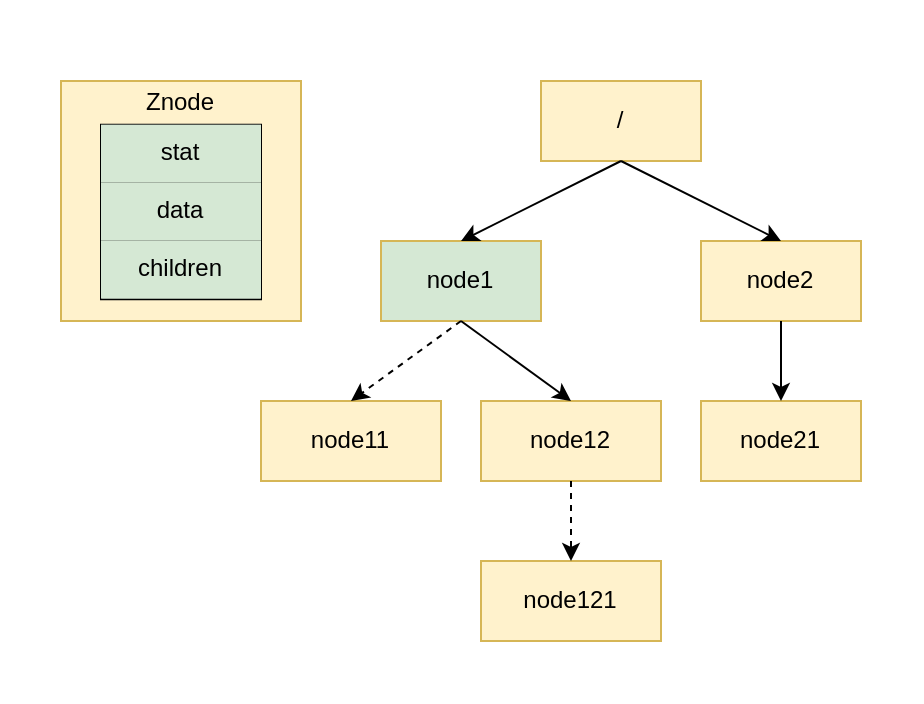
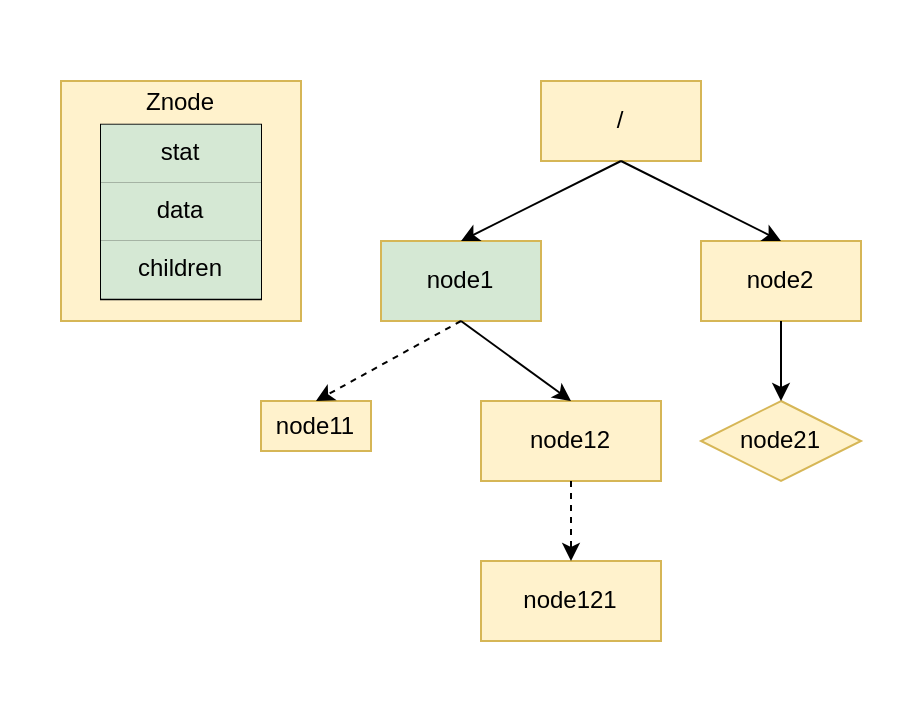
node "node11": size 180x80 -> 110x50
node "node21": shape rectangle -> diamond
